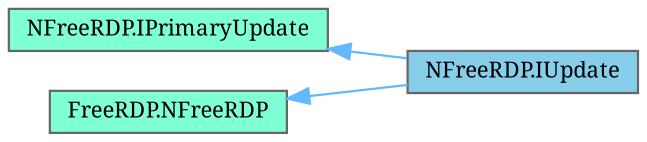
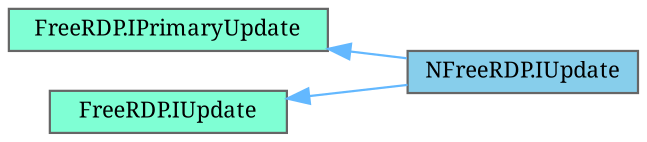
node "NFreeRDP.IPrimaryUpdate": label "NFreeRDP.IPrimaryUpdate" -> "FreeRDP.IPrimaryUpdate"
node "FreeRDP.NFreeRDP": label "FreeRDP.NFreeRDP" -> "FreeRDP.IUpdate"
